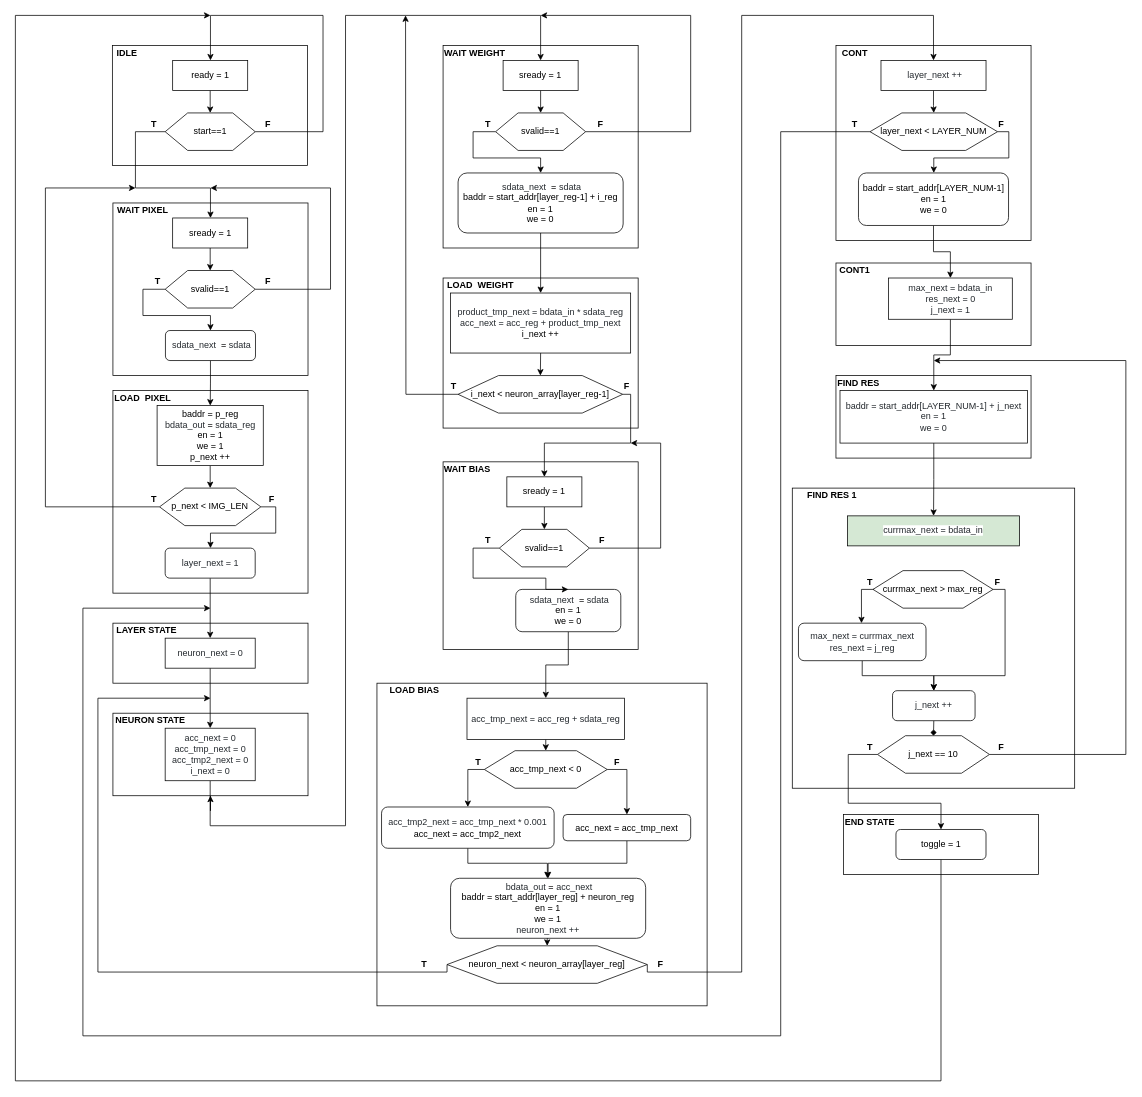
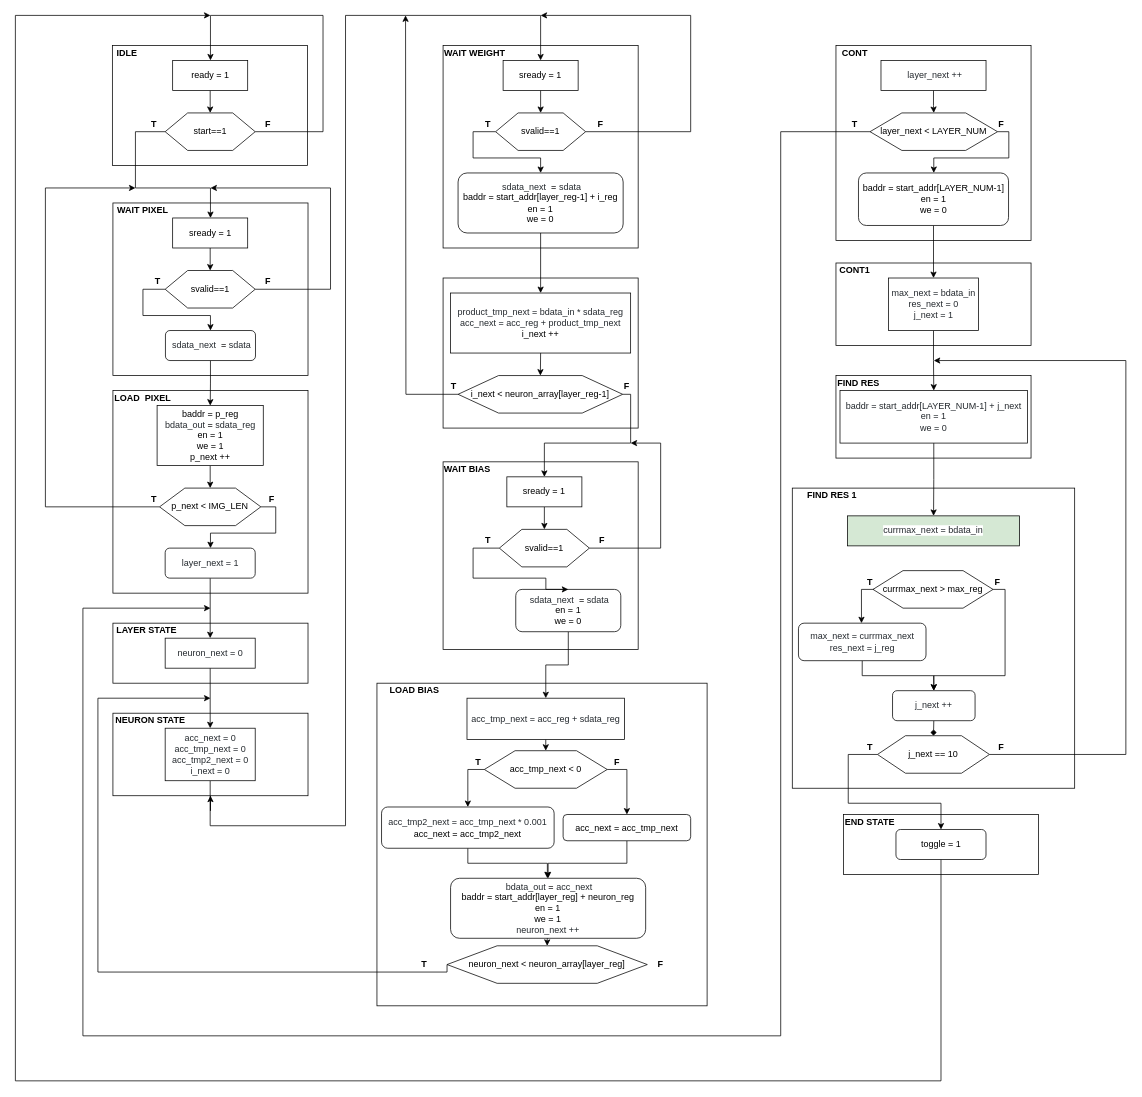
node "LOAD WEIGHT": removed
node "max_next = bdata_in res_next = 0 j_next = 1": size 124x41 -> 90x53
edge "neuron_next < neuron_array[layer_reg]" -> "layer_next ++": removed
